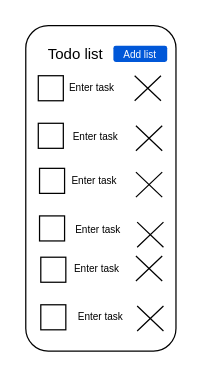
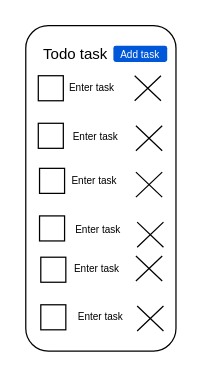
node "Todo list": label "Todo list" -> "Todo task"
node "Add list": label "Add list" -> "Add task"
